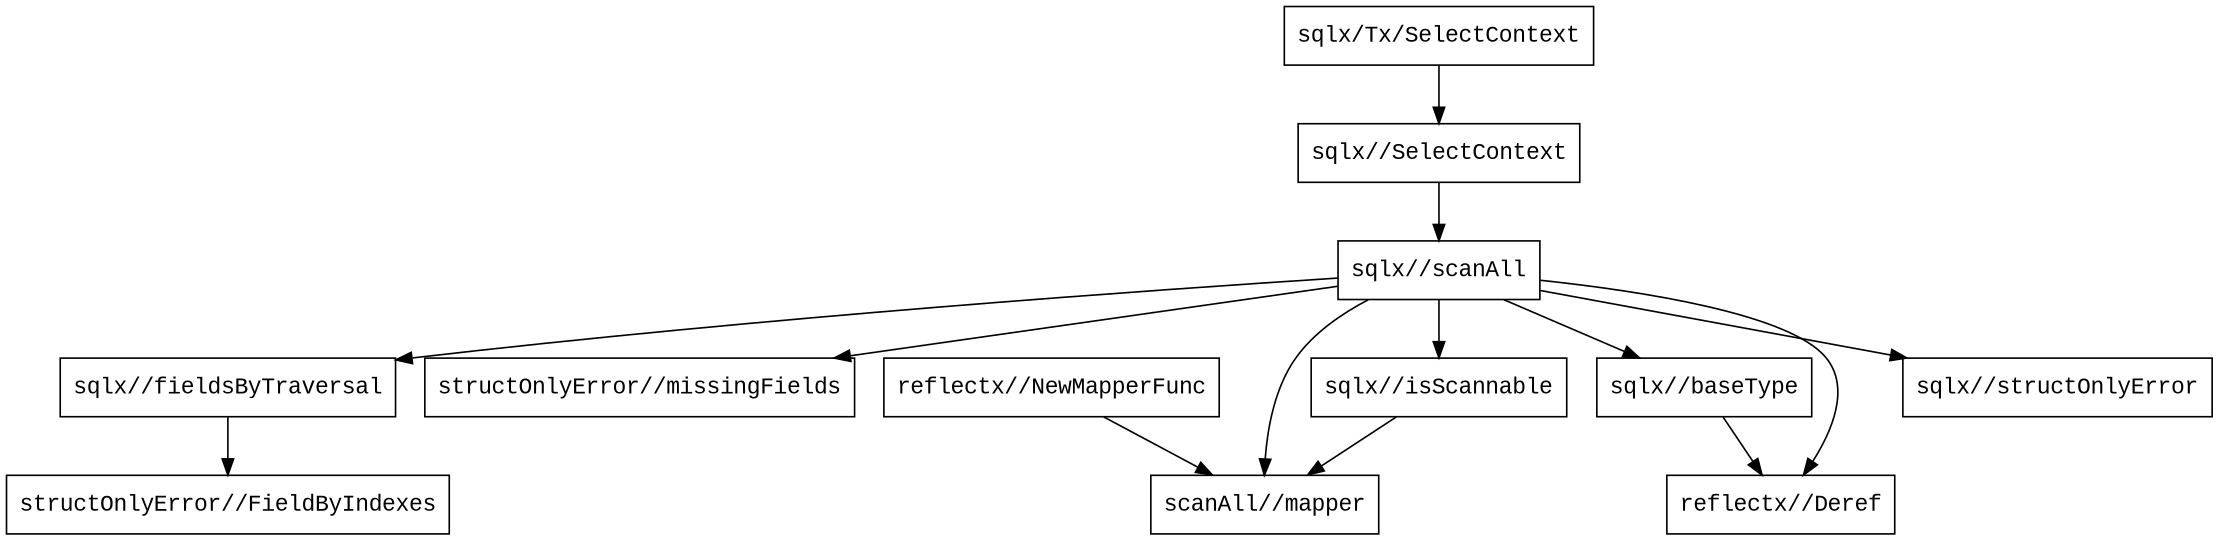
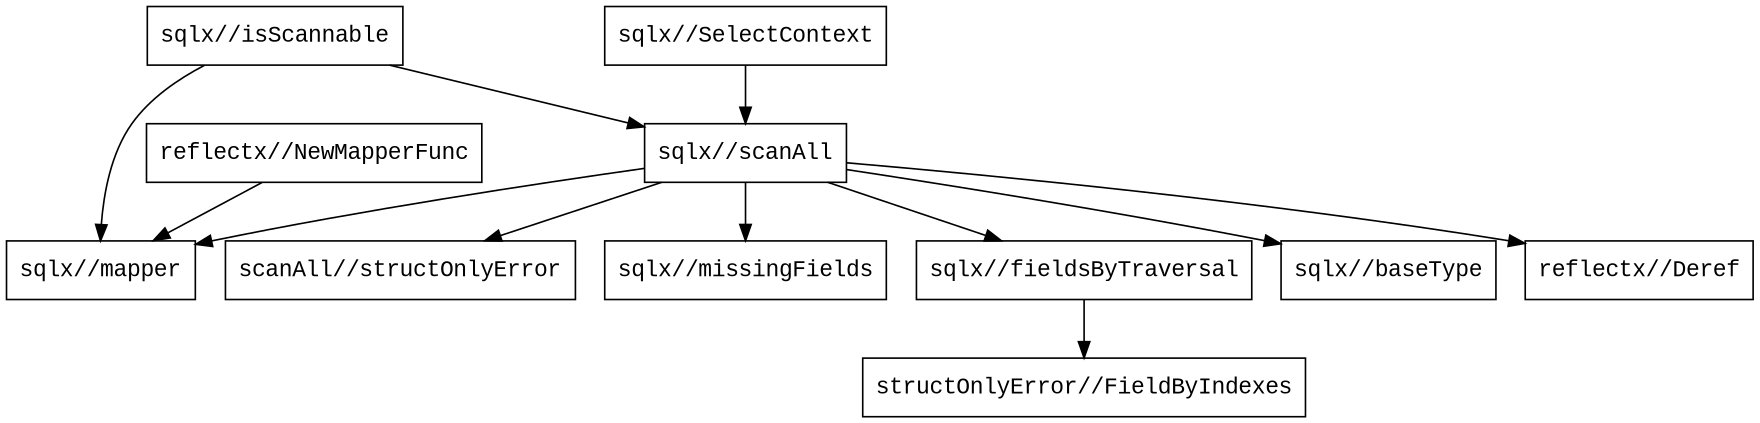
node "sqlx/Tx/SelectContext": removed
edge "sqlx//scanAll" -> "sqlx//isScannable": reversed
node "structOnlyError//missingFields": label "structOnlyError//missingFields" -> "sqlx//missingFields"
node "sqlx//structOnlyError": label "sqlx//structOnlyError" -> "scanAll//structOnlyError"
edge "sqlx//baseType" -> "reflectx//Deref": removed
node "scanAll//mapper": label "scanAll//mapper" -> "sqlx//mapper"
